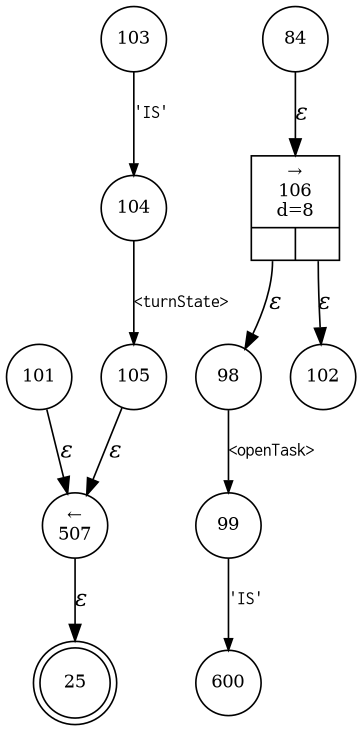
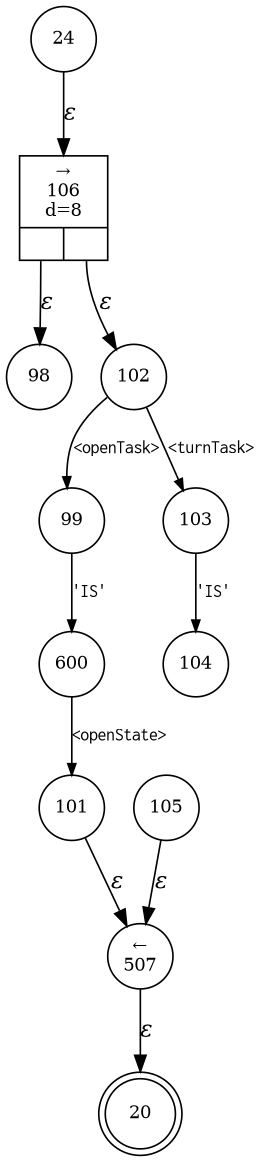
node "84": label "84" -> "24"
edge "104" -> "105": removed, label "<turnState>"
edge "102" -> "103": added, label "<turnTask>"
edge "98" -> "99": now "102" -> "99"
node "25": label "25" -> "20"
edge "600" -> "101": added, label "<openState>"
